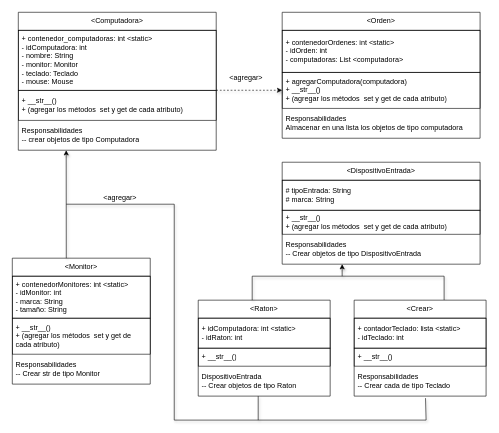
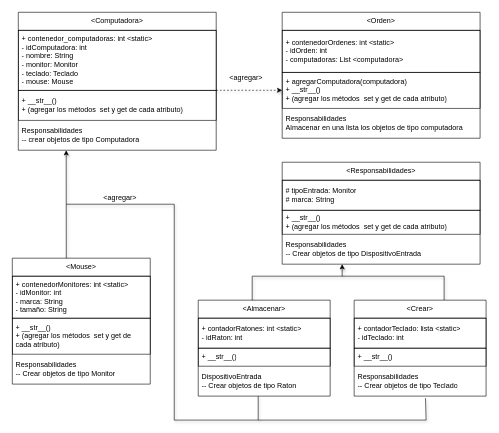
node "<DispositivoEntrada>": label "<DispositivoEntrada>" -> "<Responsabilidades>"
node "# tipoEntrada: String # marca: String": label "# tipoEntrada: String # marca: String" -> "# tipoEntrada: Monitor # marca: String"
node "<Monitor>": label "<Monitor>" -> "<Mouse>"
node "<Raton>": label "<Raton>" -> "<Almacenar>"
node "+ idComputadora: int <static> - idRaton: int": label "+ idComputadora: int <static> - idRaton: int" -> "+ contadorRatones: int <static> - idRaton: int"
node "Responsabilidades -- Crear str de tipo Monitor": label "Responsabilidades -- Crear str de tipo Monitor" -> "Responsabilidades -- Crear objetos de tipo Monitor"
node "Responsabilidades -- Crear cada de tipo Teclado": label "Responsabilidades -- Crear cada de tipo Teclado" -> "Responsabilidades -- Crear objetos de tipo Teclado"
